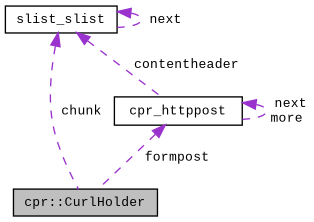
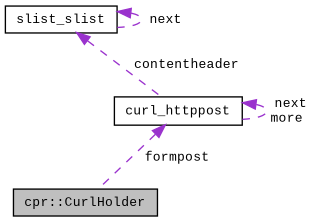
node "cpr_httppost": label "cpr_httppost" -> "curl_httppost"
edge "cpr::CurlHolder" -> "slist_slist": removed, label "chunk"
